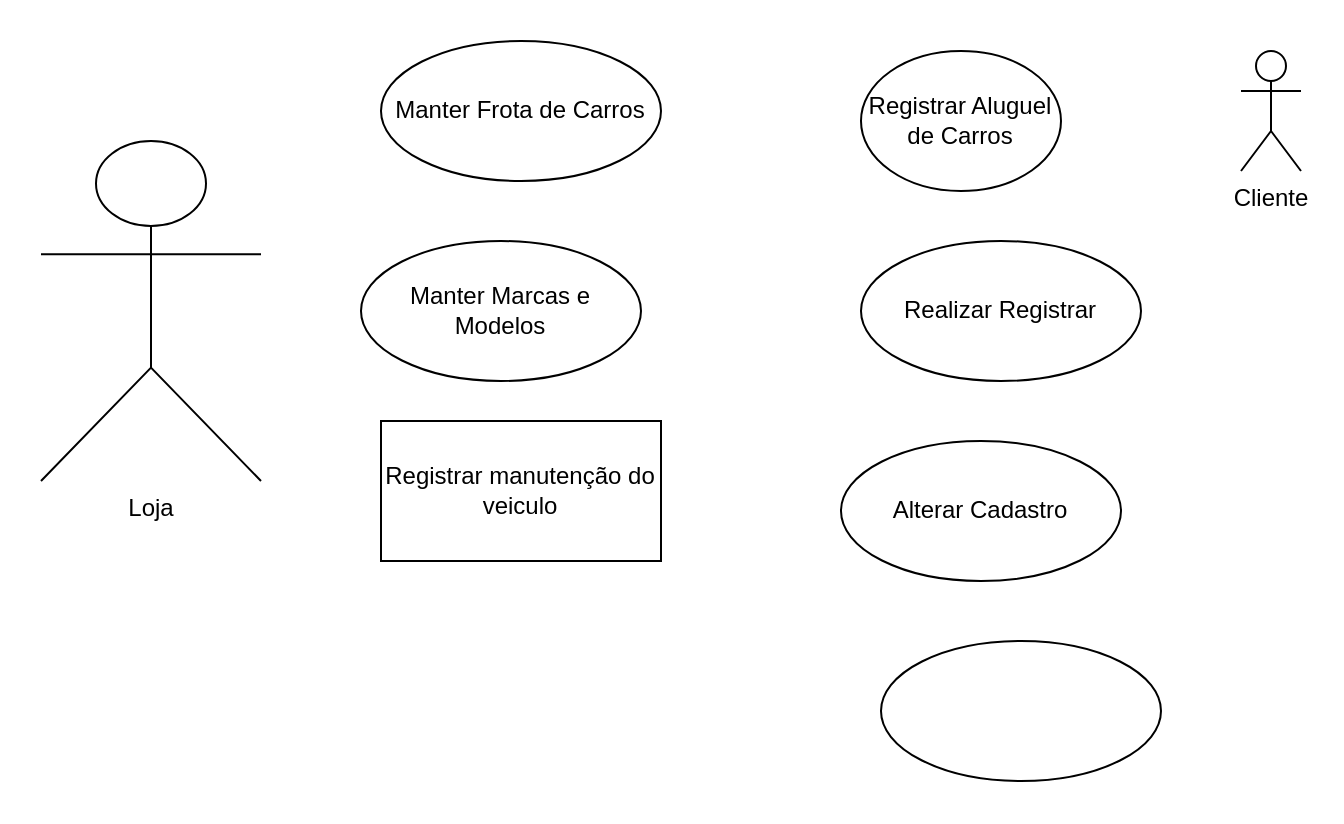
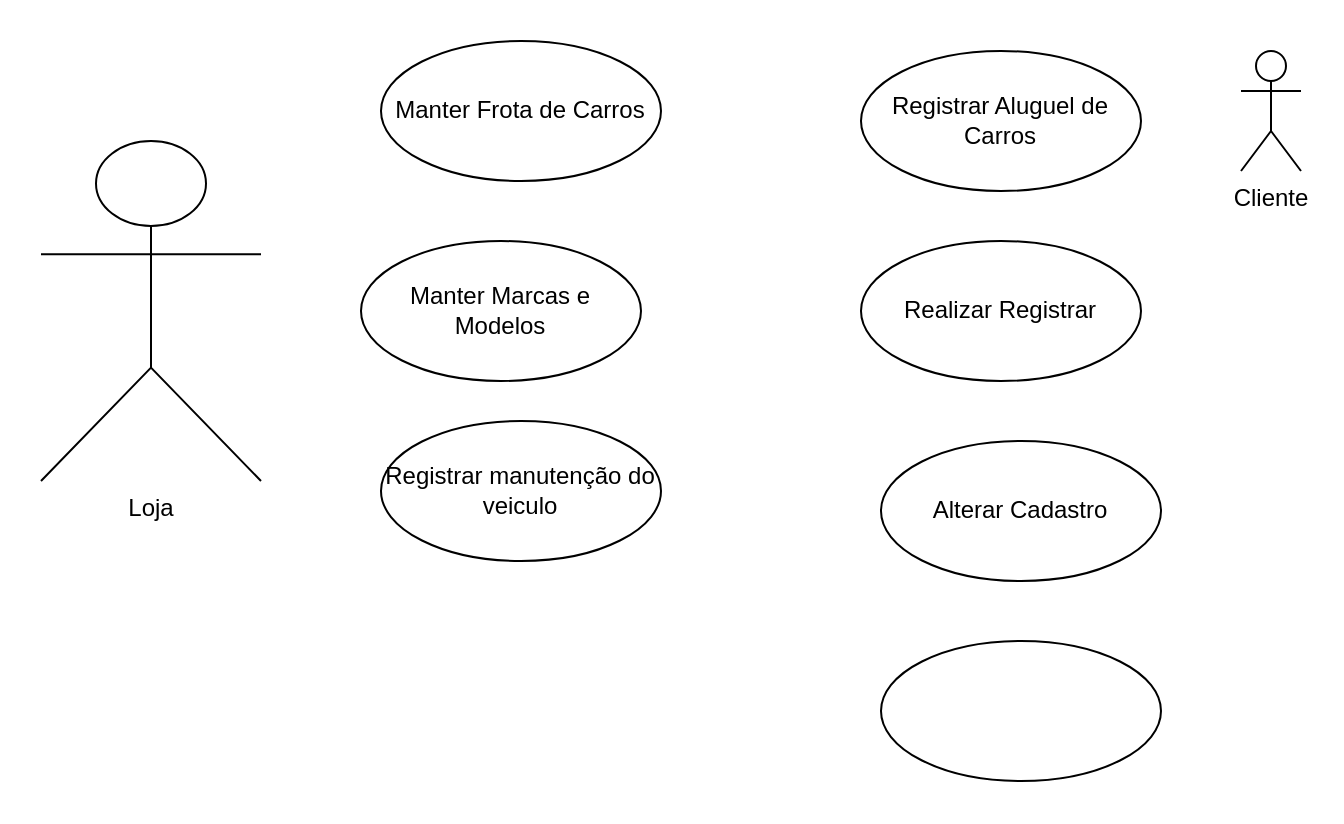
node "Registrar Aluguel de Carros": size 200x140 -> 280x140
node "Registrar manutenção do veiculo": shape rectangle -> ellipse
node "Alterar Cadastro": moved (981, 511) -> (1021, 511)
